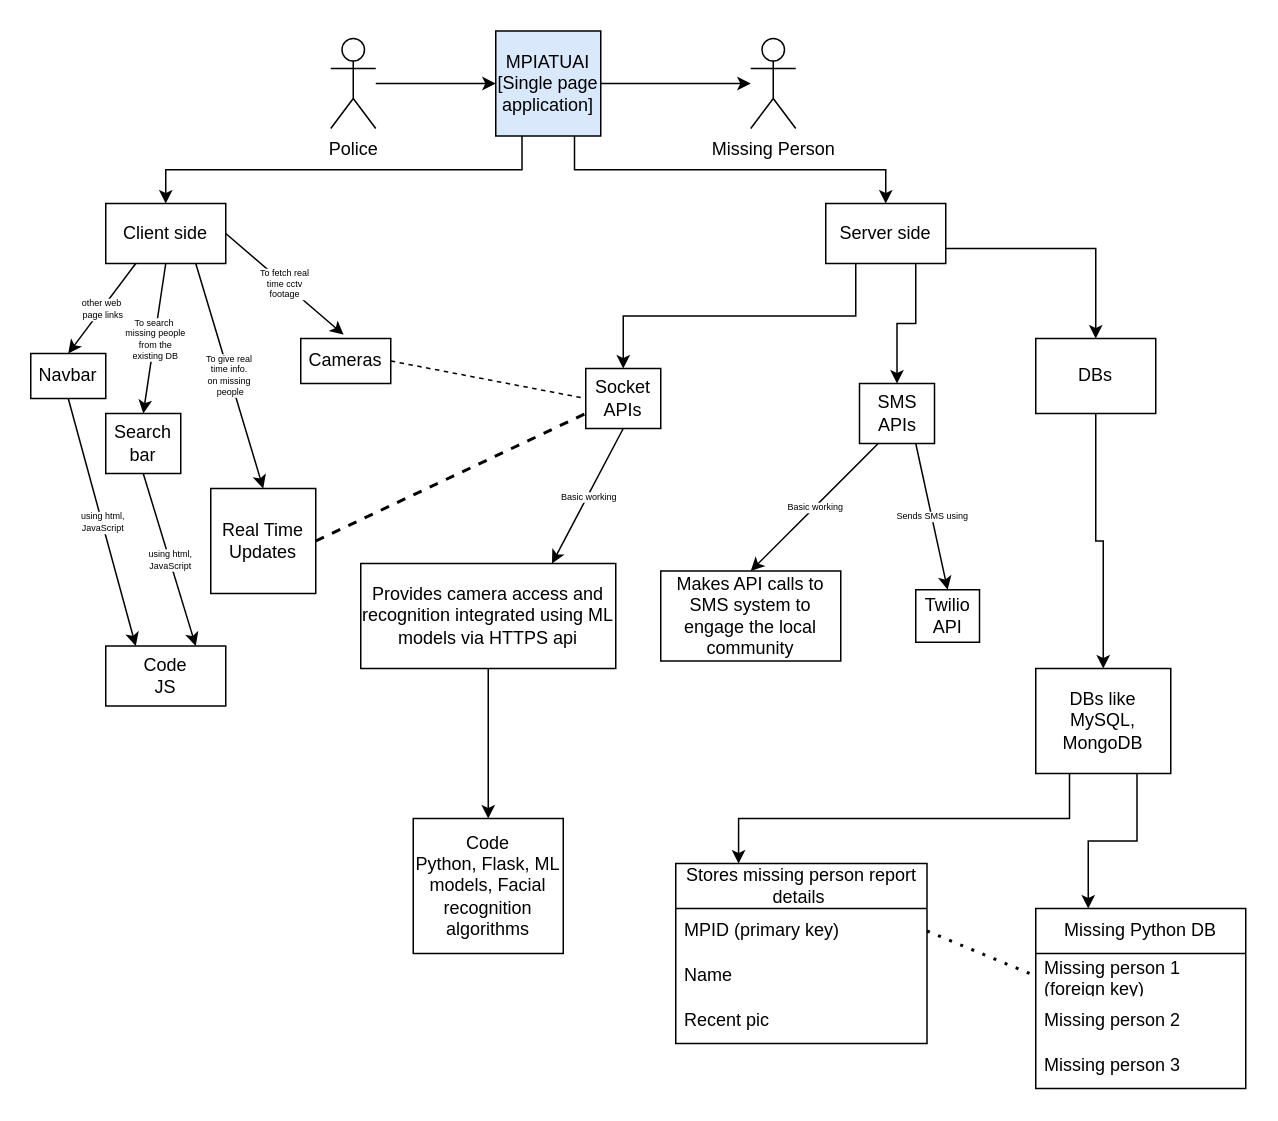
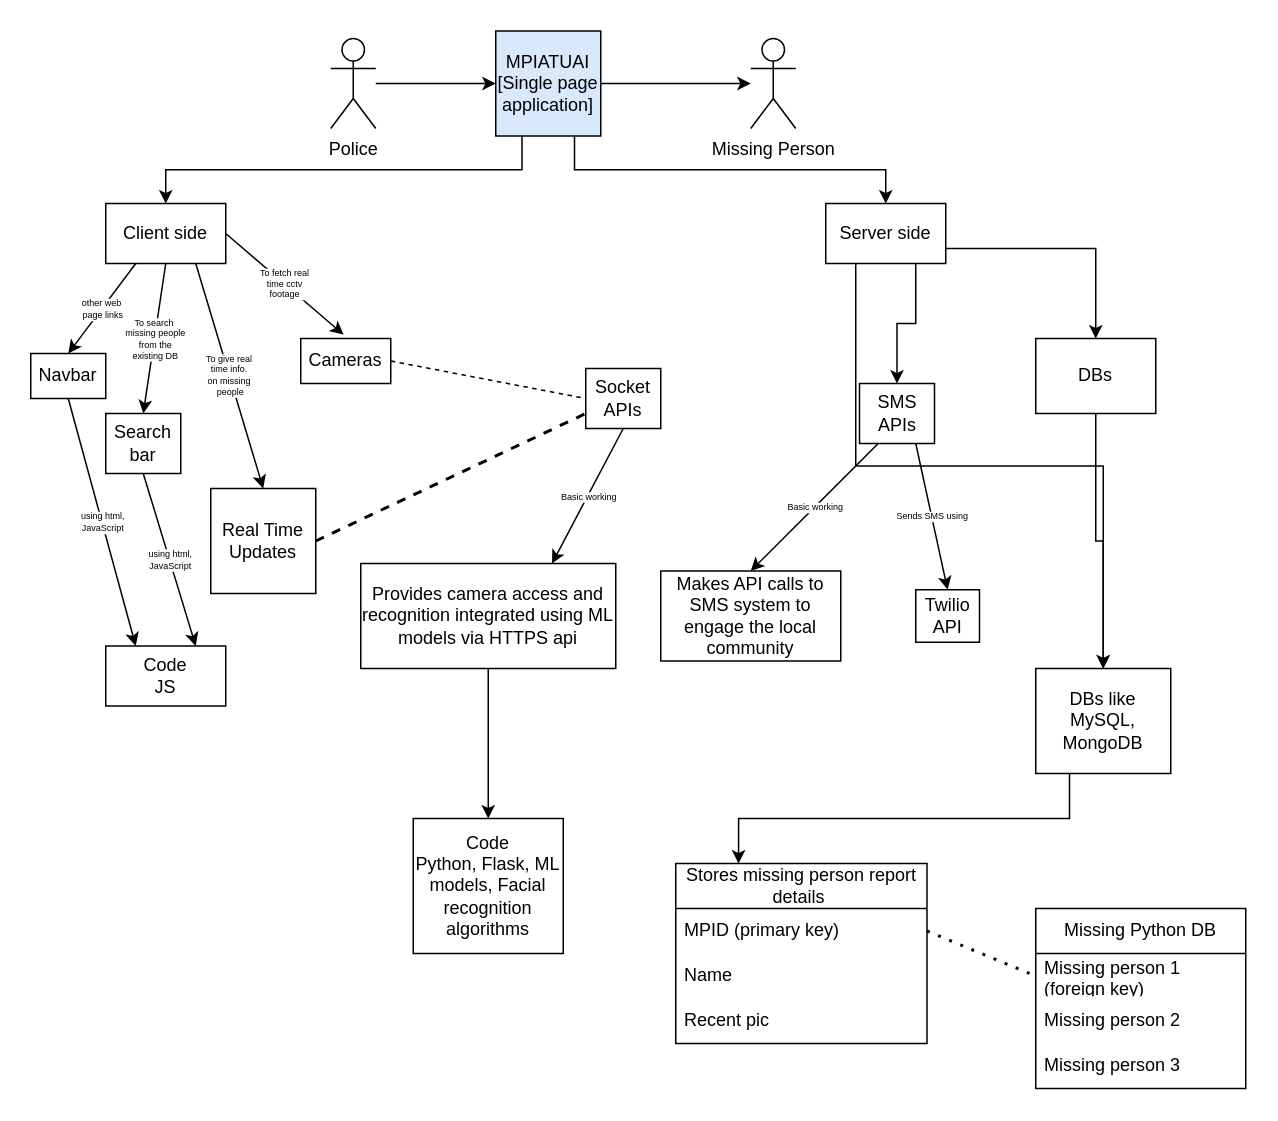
edge "Server side" -> "Socket APIs": now "Server side" -> "DBs like MySQL, MongoDB"
edge "DBs like MySQL, MongoDB" -> "Missing Python DB": removed
